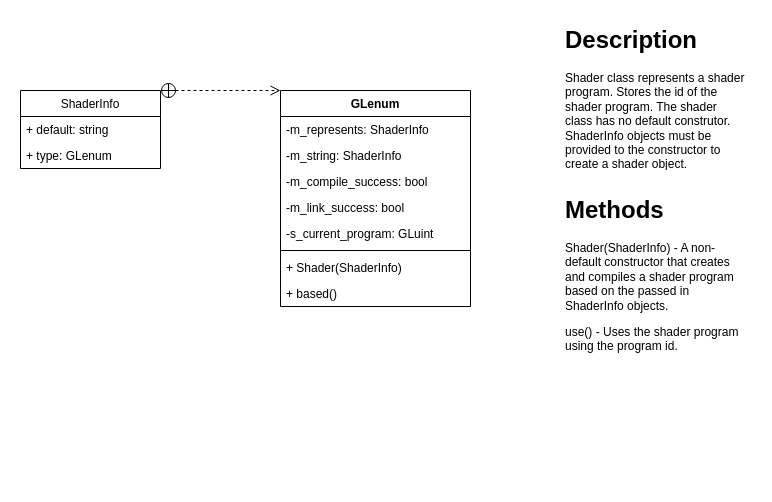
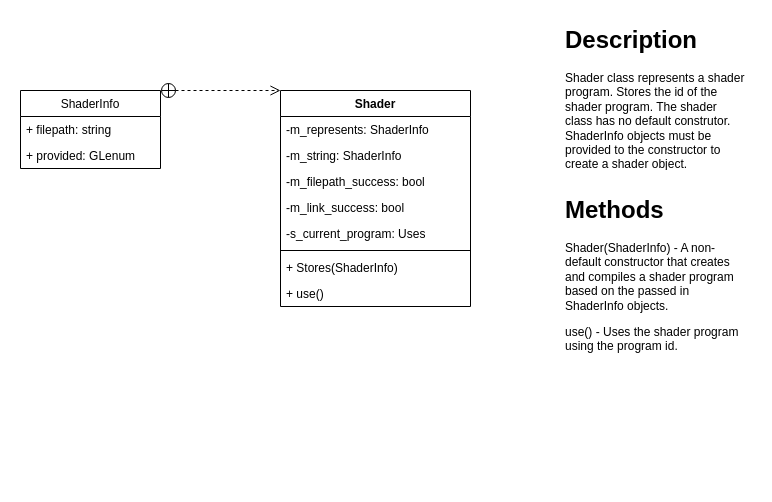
node "GLenum": label "GLenum" -> "Shader"
node "+ default: string": label "+ default: string" -> "+ filepath: string"
node "+ type: GLenum": label "+ type: GLenum" -> "+ provided: GLenum"
node "-m_compile_success: bool": label "-m_compile_success: bool" -> "-m_filepath_success: bool"
node "-s_current_program: GLuint": label "-s_current_program: GLuint" -> "-s_current_program: Uses"
node "+ Shader(ShaderInfo)": label "+ Shader(ShaderInfo)" -> "+ Stores(ShaderInfo)"
node "+ based()": label "+ based()" -> "+ use()"
